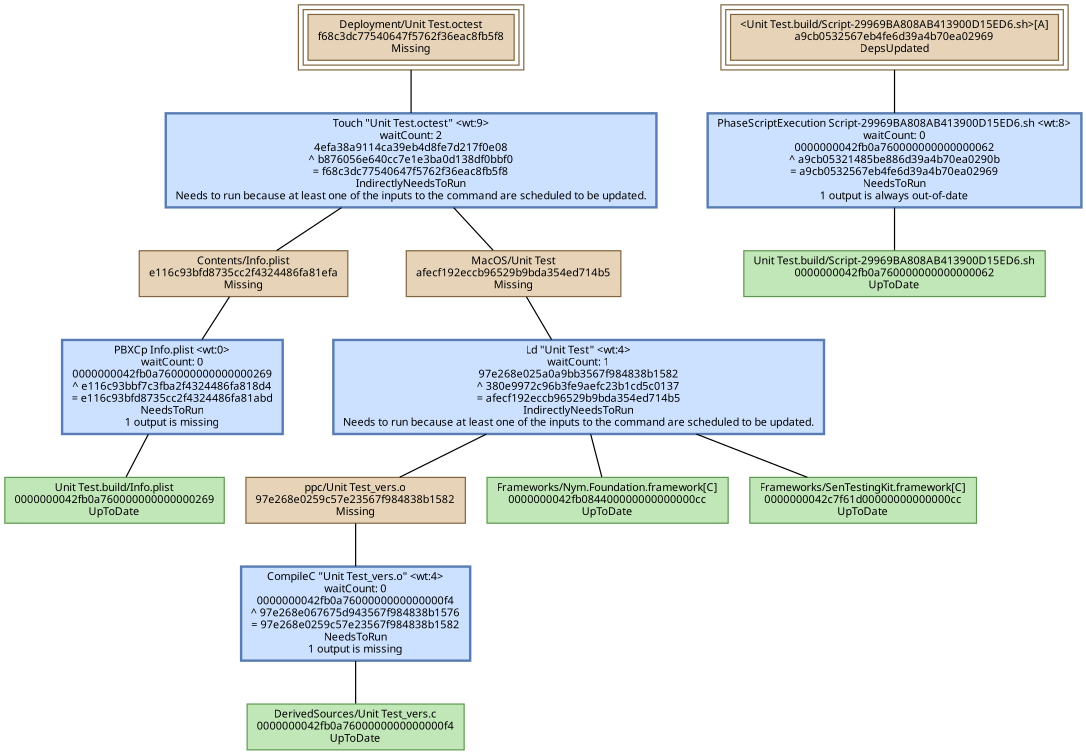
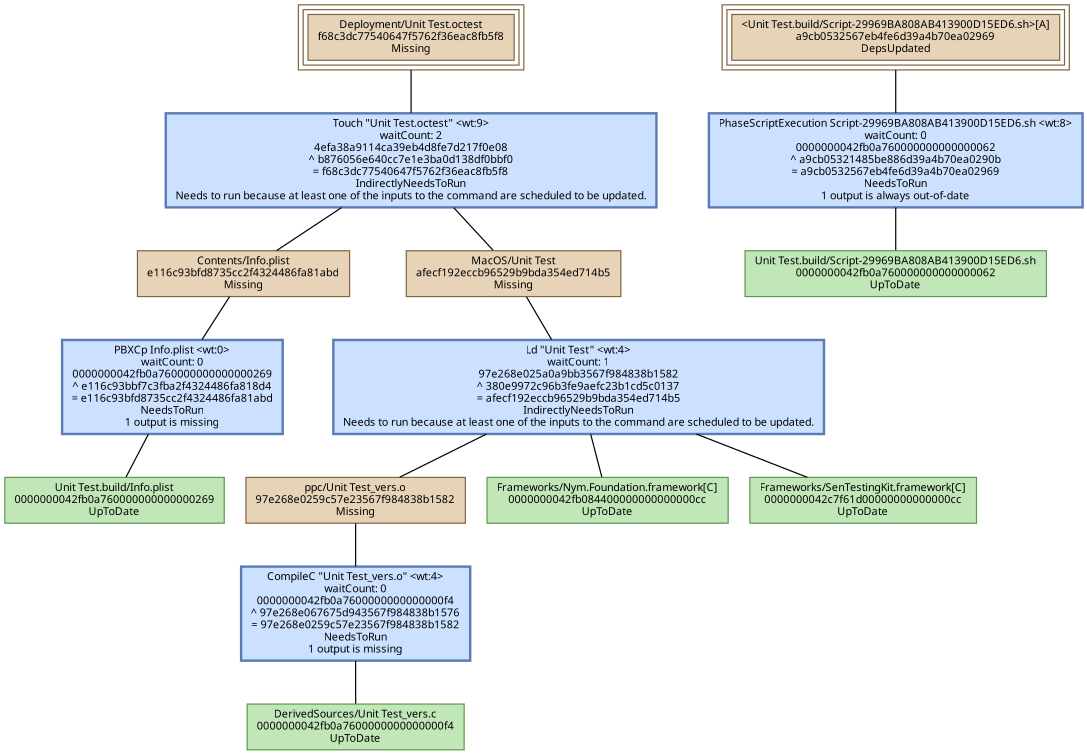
node "Contents/Info.plist e116c93bfd8735cc2f4324486fa81efa Missing": label "Contents/Info.plist e116c93bfd8735cc2f4324486fa81efa Missing" -> "Contents/Info.plist e116c93bfd8735cc2f4324486fa81abd Missing"
